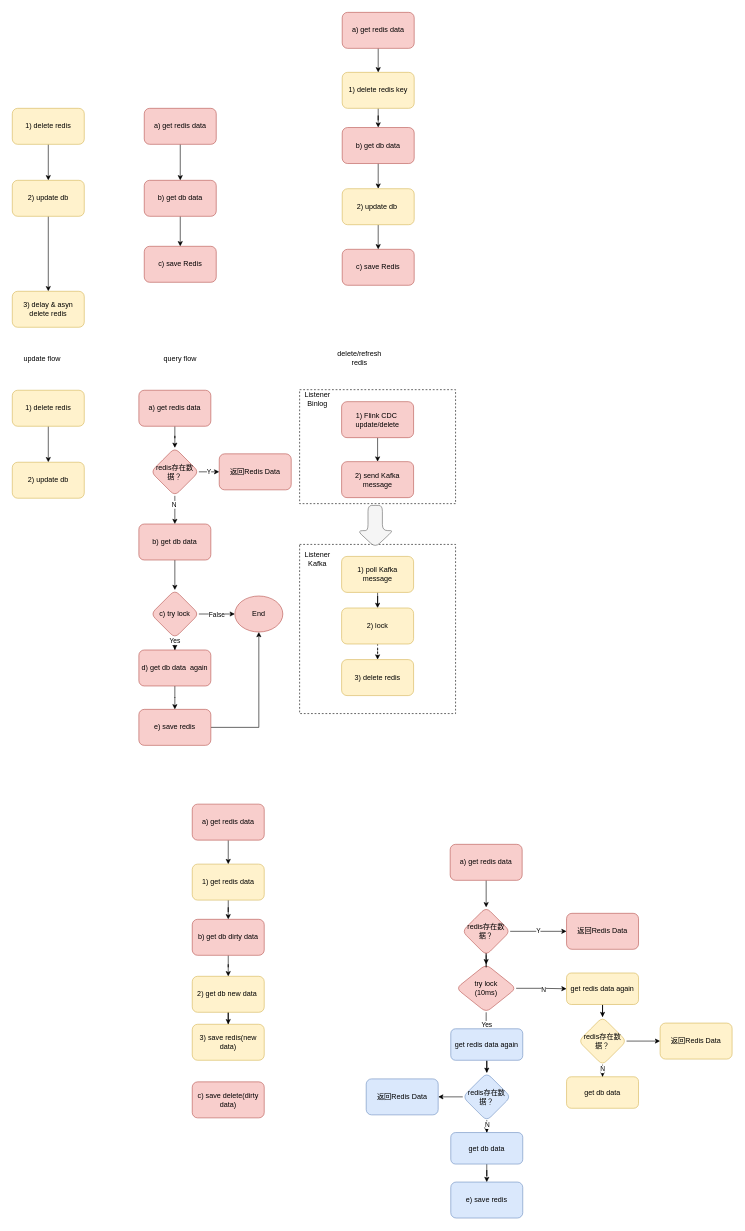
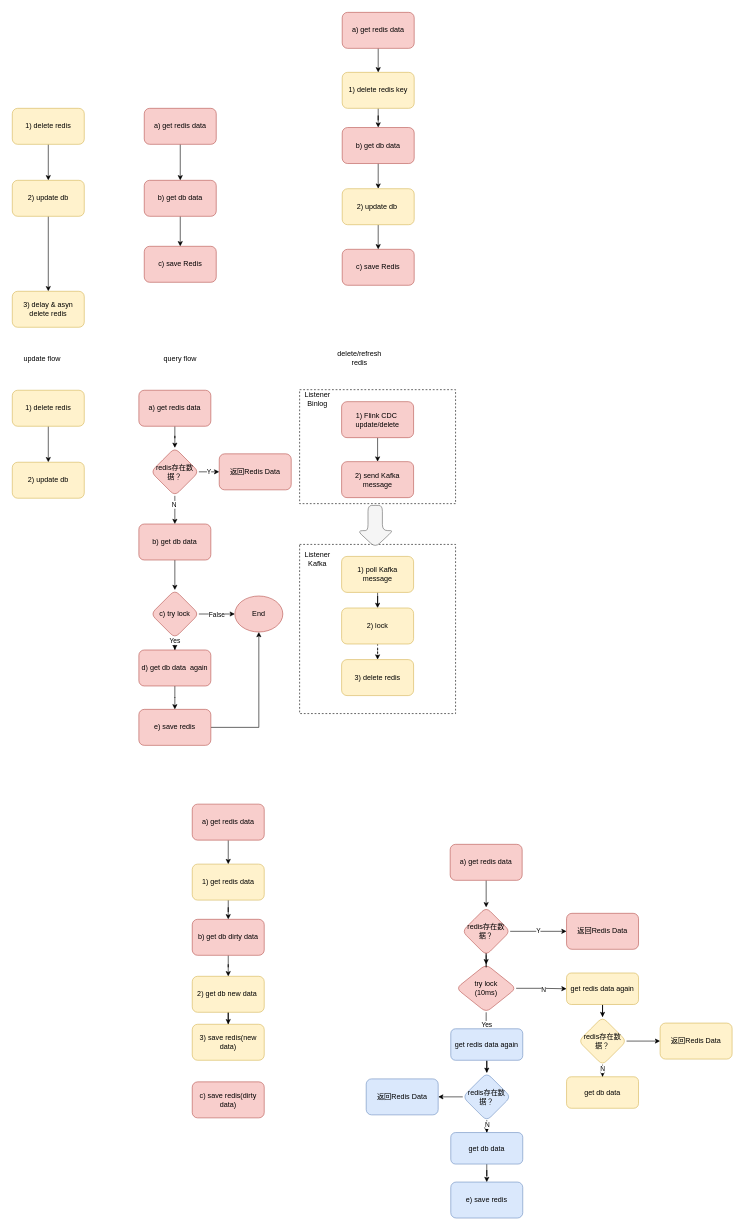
node "c) save delete(dirty data)": label "c) save delete(dirty data)" -> "c) save redis(dirty data)"
